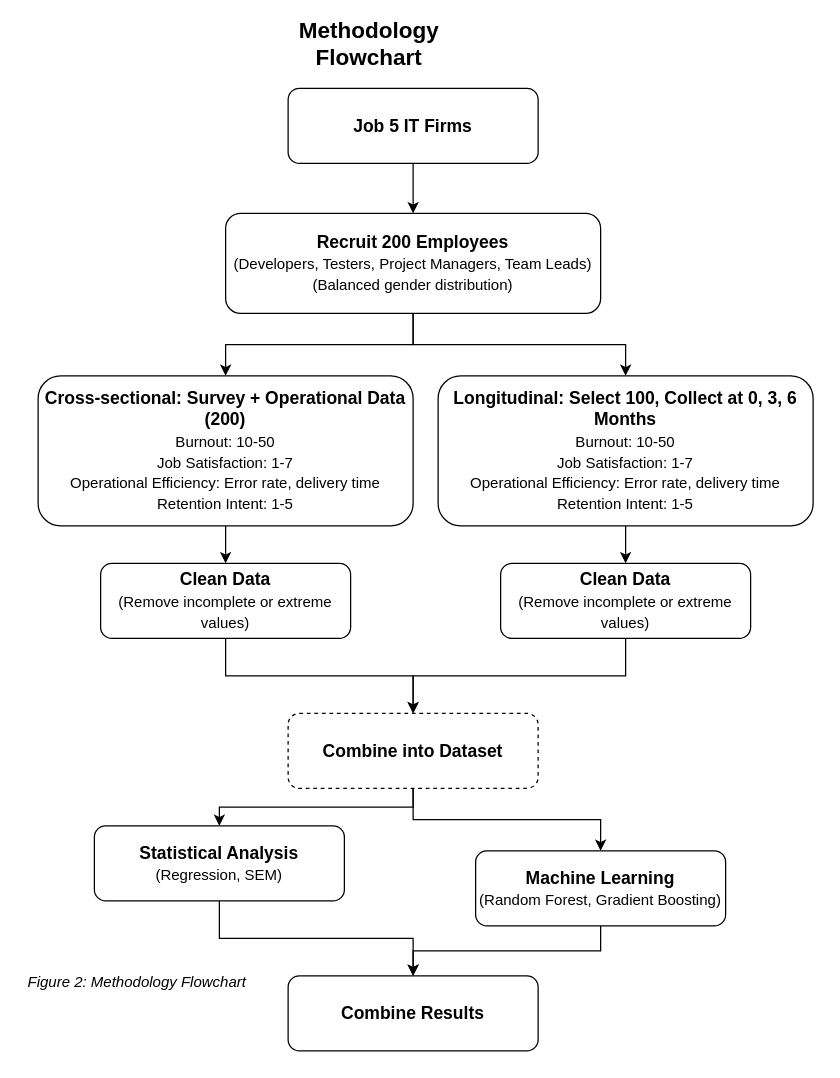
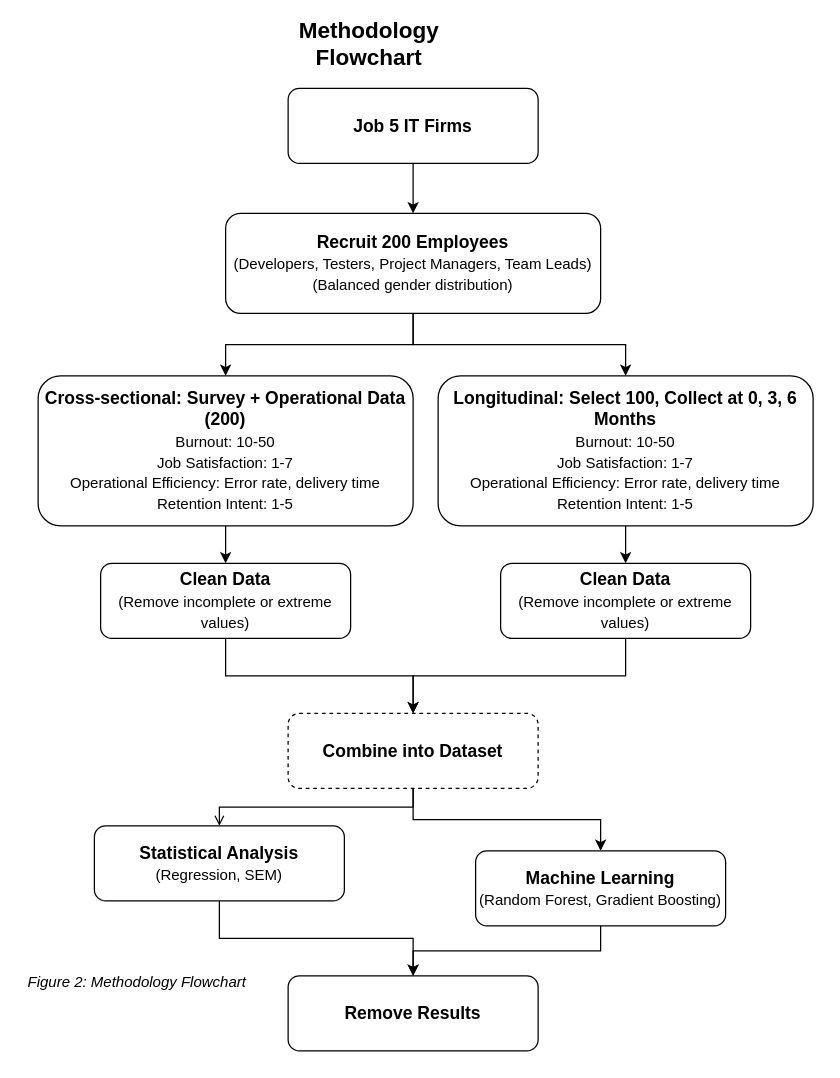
edge "Combine into Dataset" -> "Statistical Analysis (Regression, SEM)": arrowhead classic -> open
node "Combine Results": label "Combine Results" -> "Remove Results"
